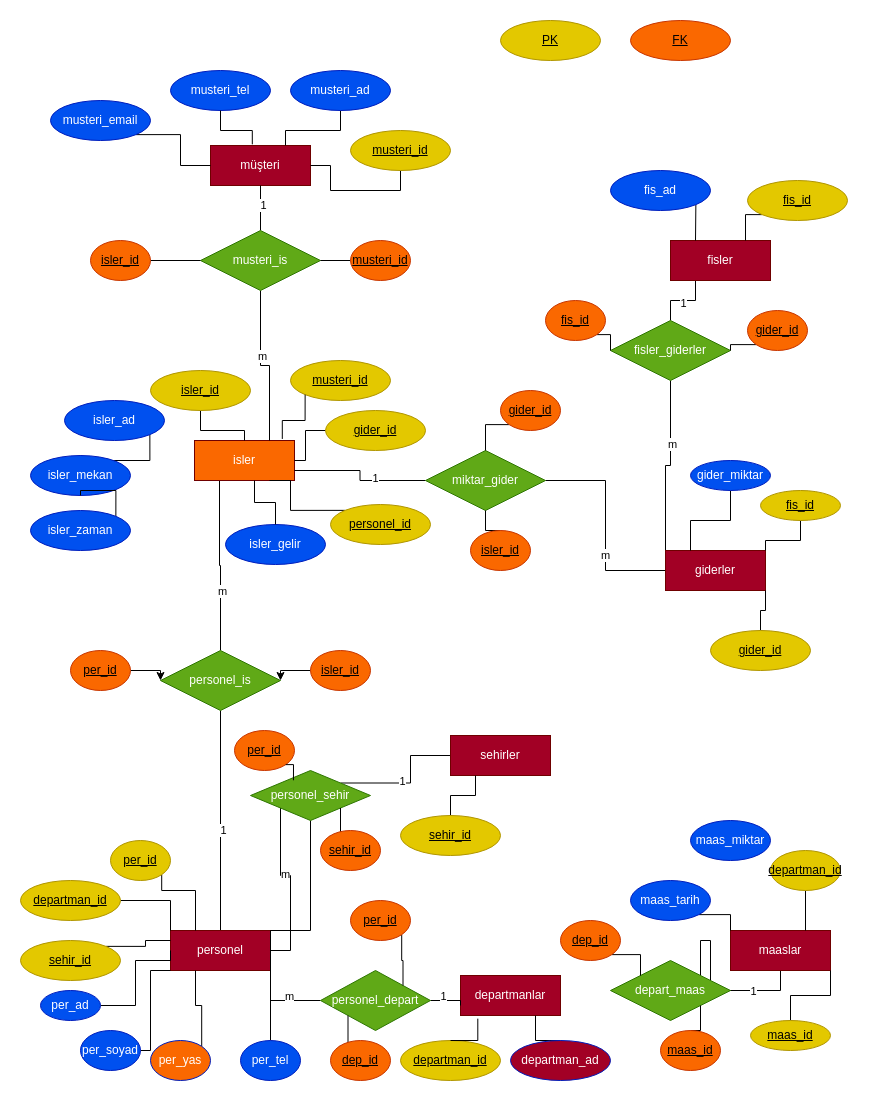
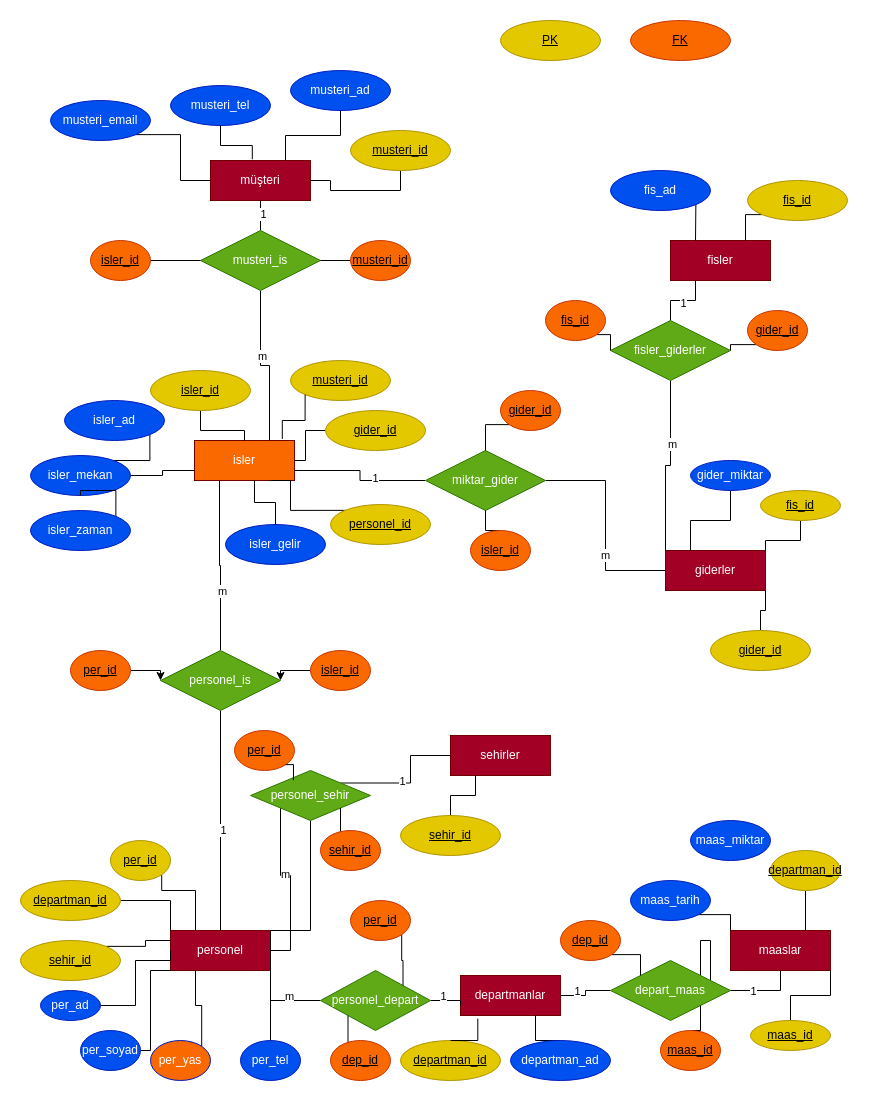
node "musteri_tel": moved (221, 91) -> (221, 106)
node "müşteri": moved (261, 166) -> (261, 181)
edge "isler" -- "isler_mekan": added
edge "depart_maas" -- "departmanlar": added, label "1"
node "departman_ad": fillcolor #a20025 -> #0050ef
